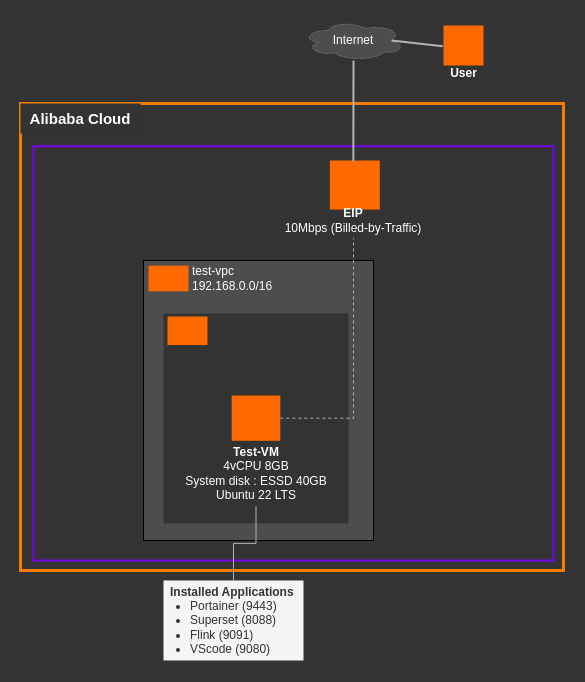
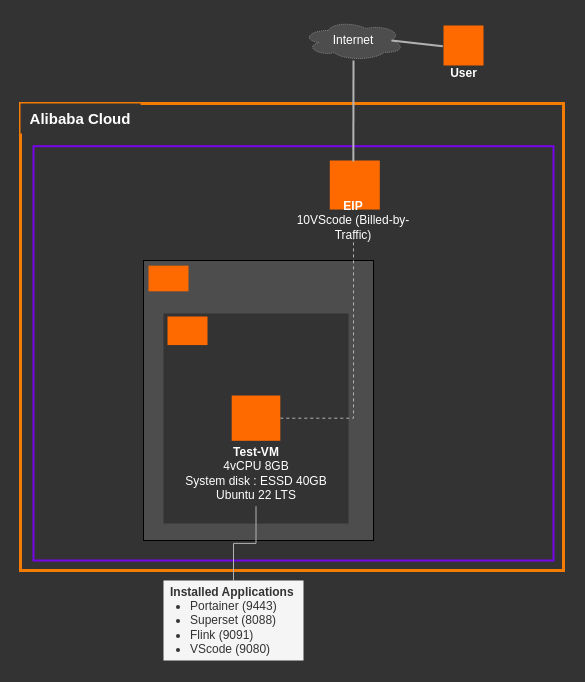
node "EIP 10Mbps (Billed-by-Traffic)": label "EIP 10Mbps (Billed-by-Traffic)" -> "EIP 10VScode (Billed-by-Traffic)"
node "test-vpc 192.168.0.0/16": removed
